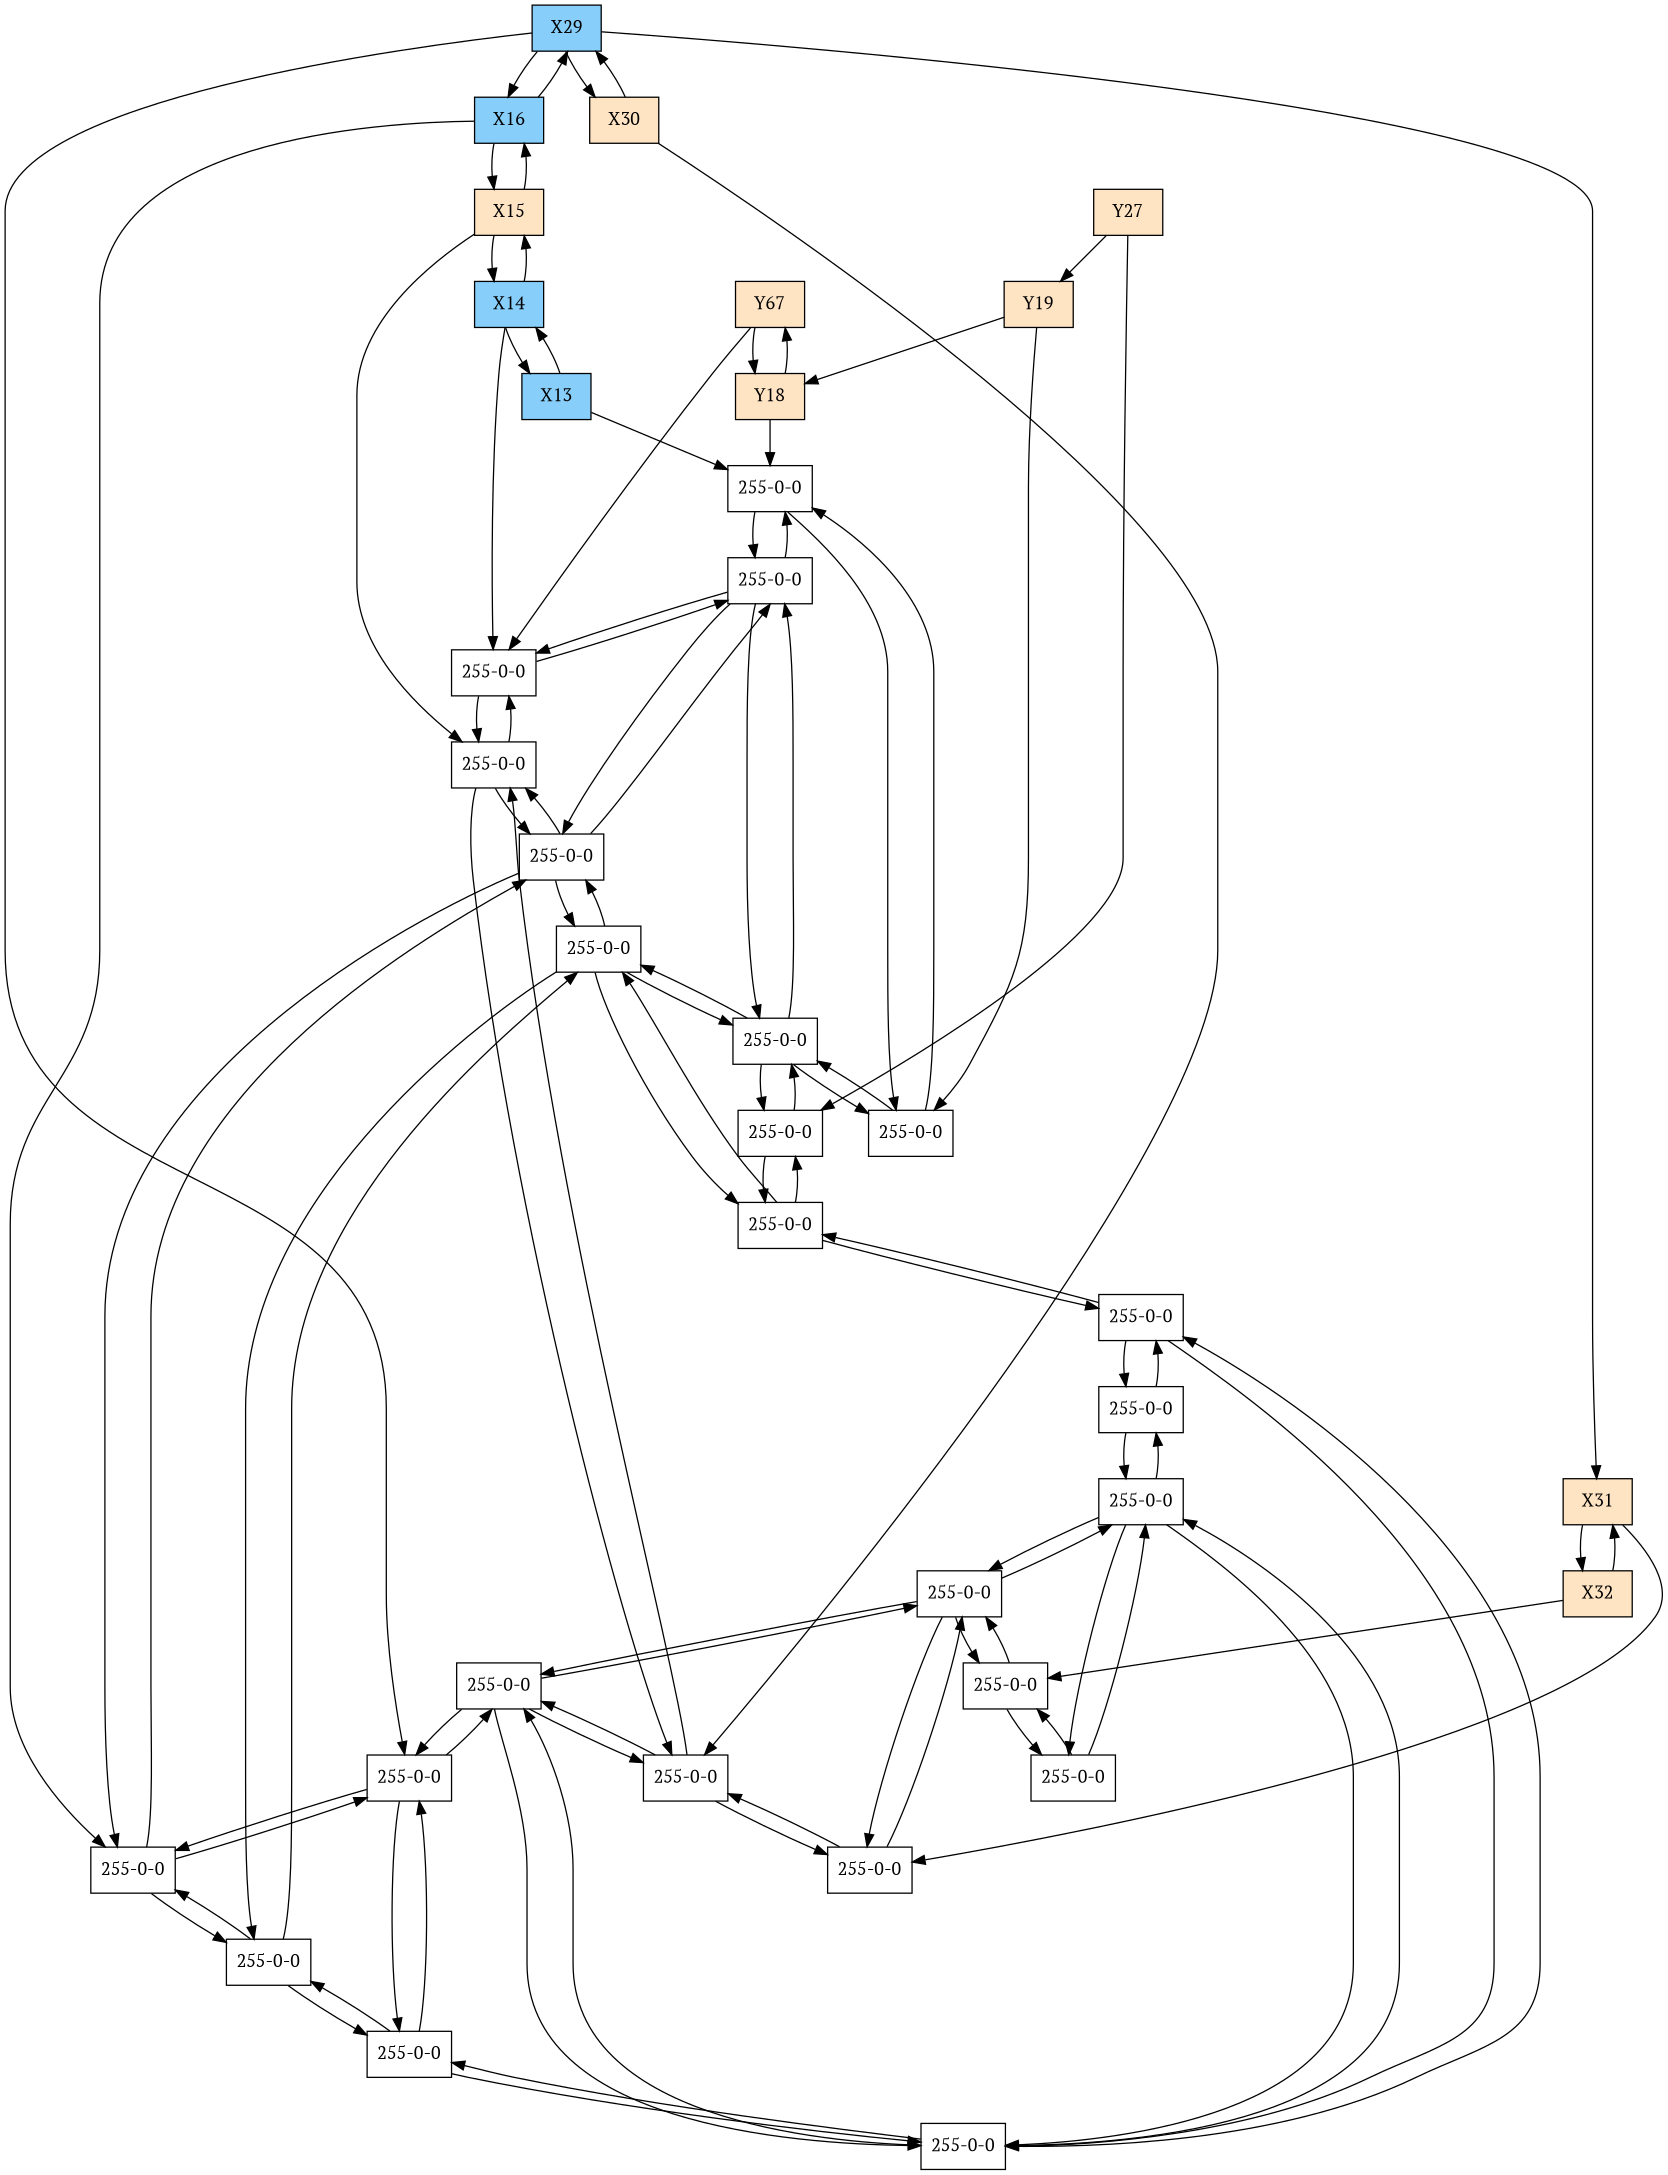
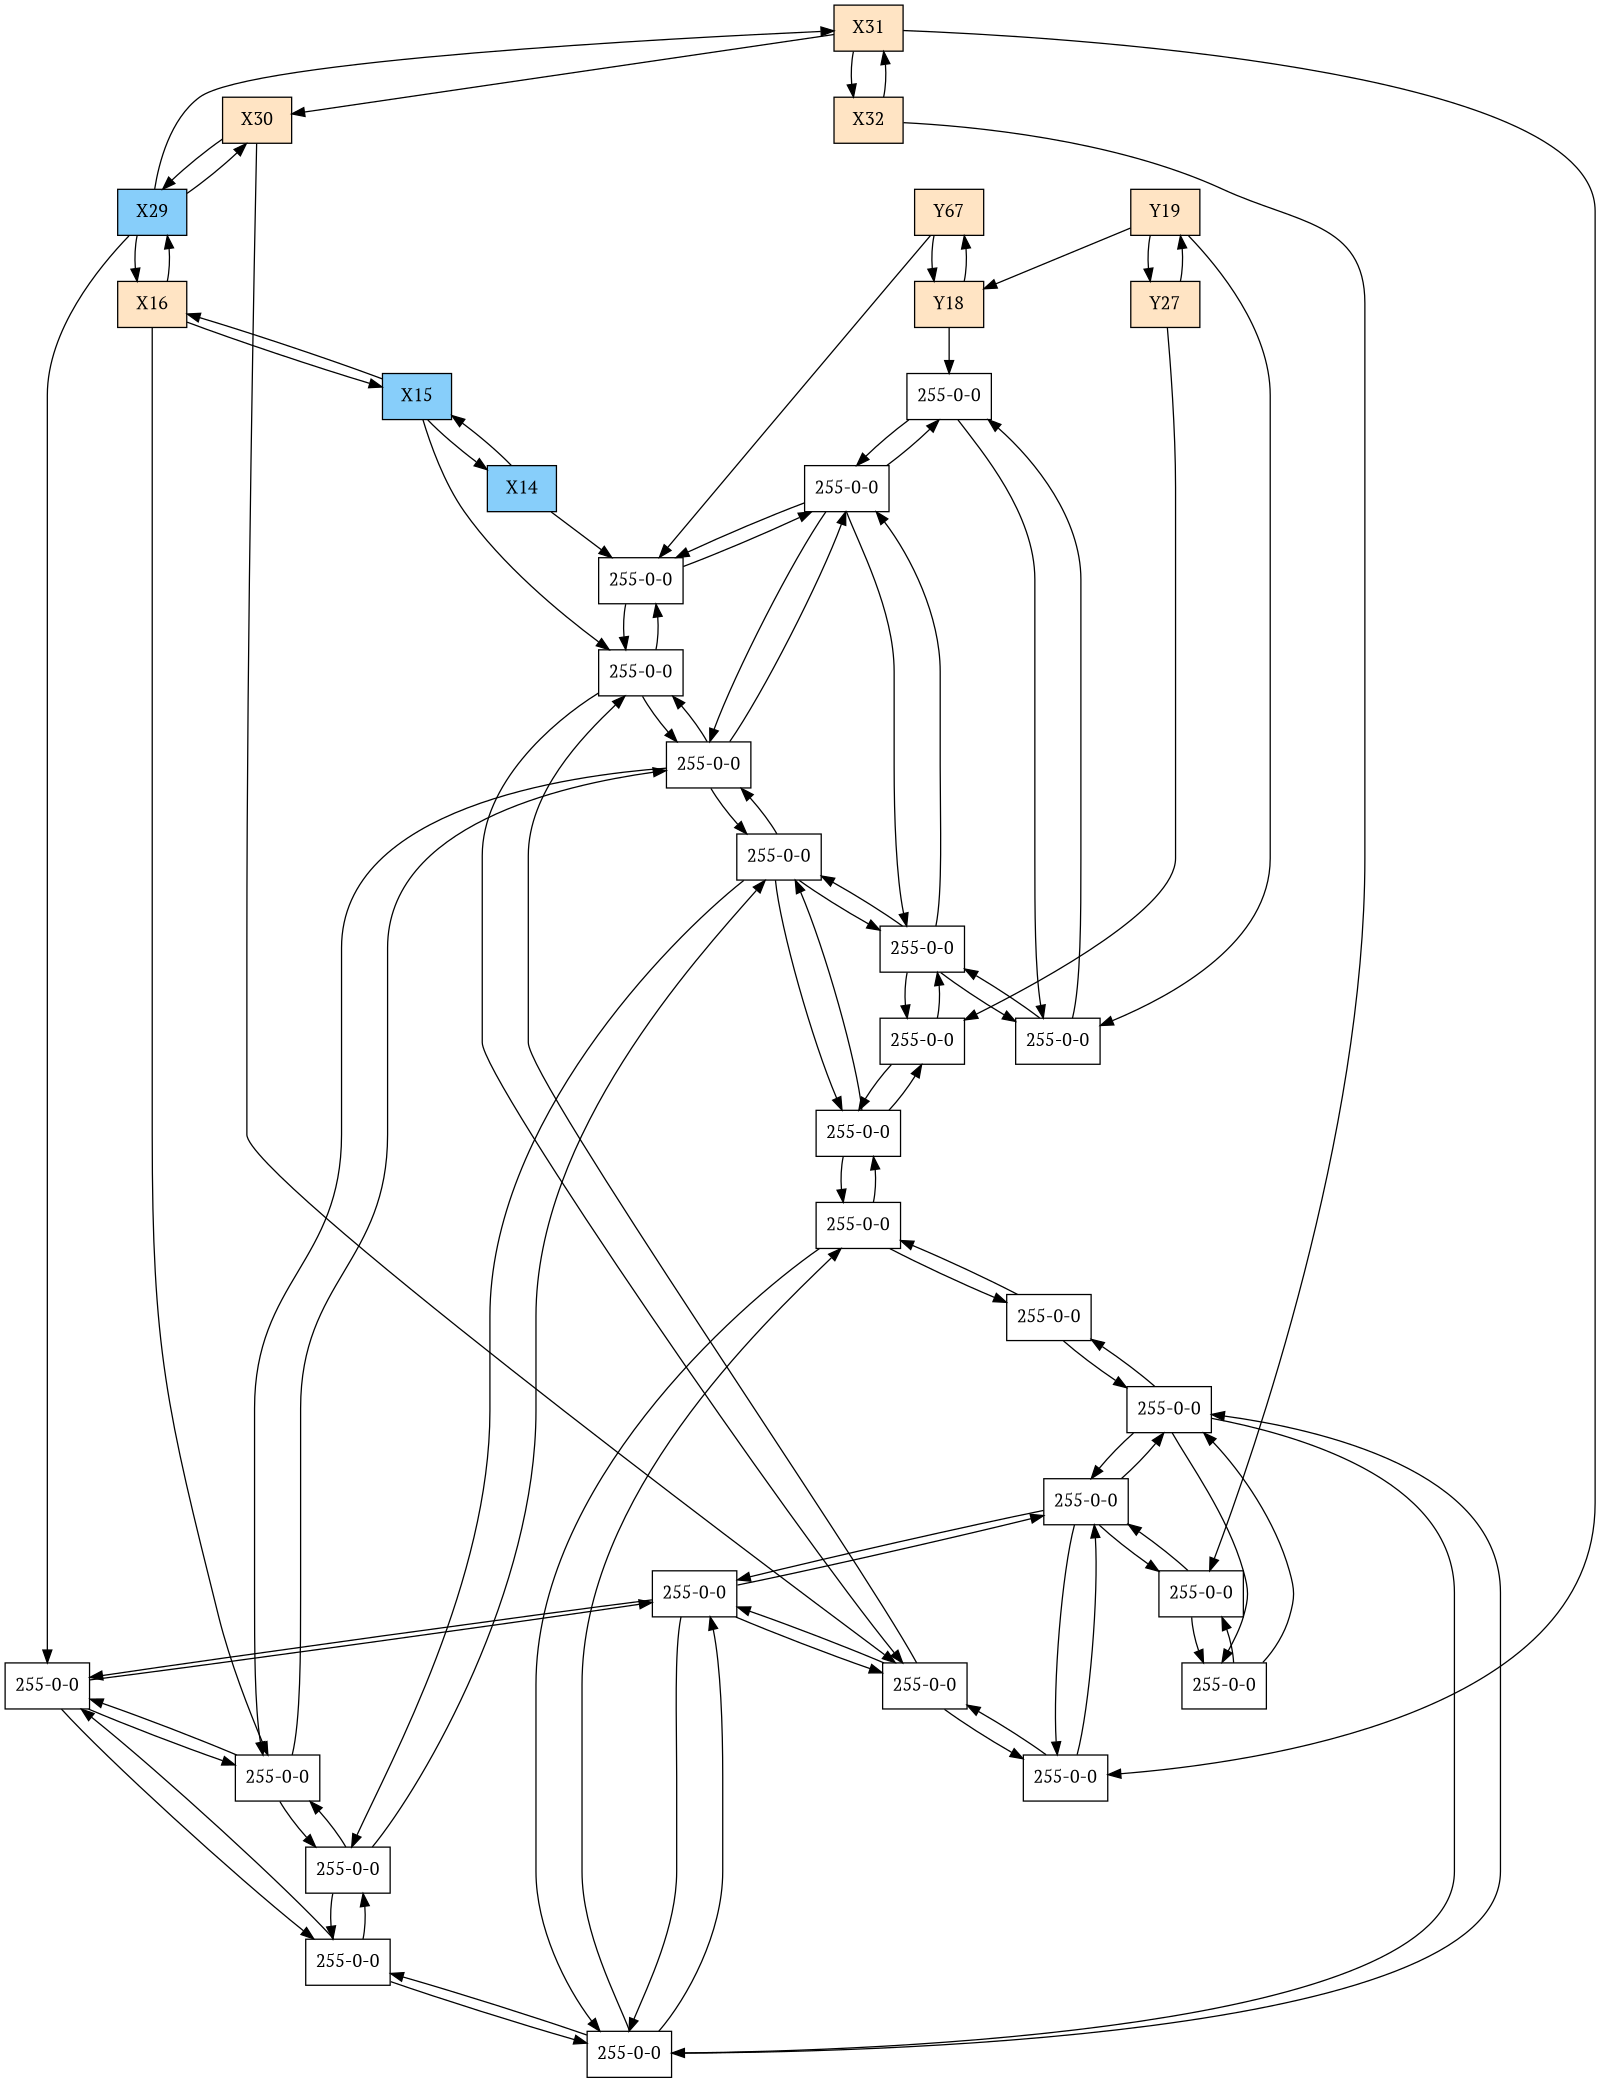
edge "X31" -> "X30": added
node "X16": fillcolor lightskyblue -> bisque1
node "X15": fillcolor bisque1 -> lightskyblue
edge "Y19" -> "Y27": added
node "X13": removed
